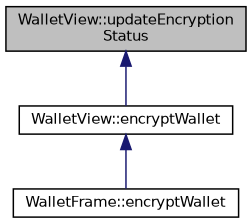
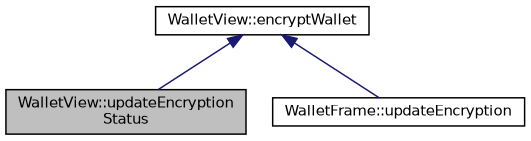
edge "WalletView::encryptWallet" -> "WalletView::updateEncryption Status": reversed
node "WalletFrame::encryptWallet": label "WalletFrame::encryptWallet" -> "WalletFrame::updateEncryption"
